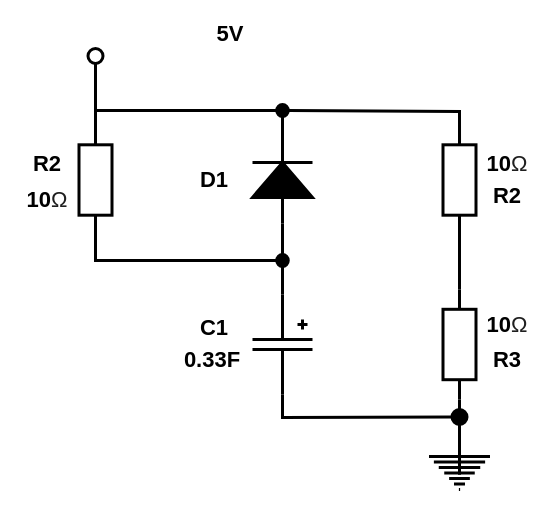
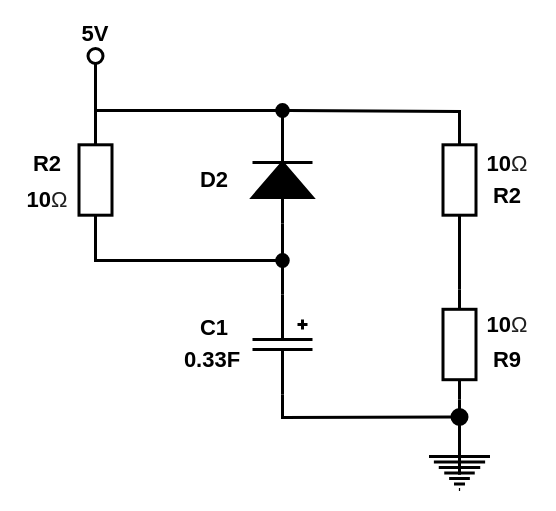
node "5V": moved (231, 35) -> (96, 35)
node "D1": label "D1" -> "D2"
node "R3": label "R3" -> "R9"
